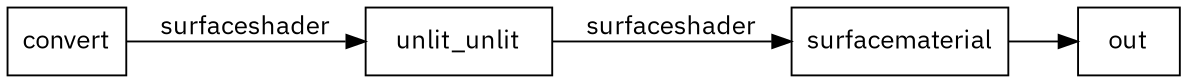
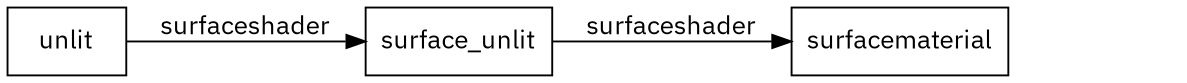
node "convert": label "convert" -> "unlit"
node "unlit_unlit": label "unlit_unlit" -> "surface_unlit"
node "out": removed
